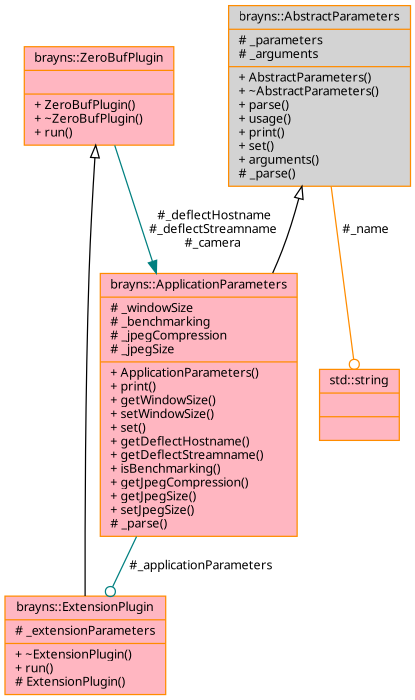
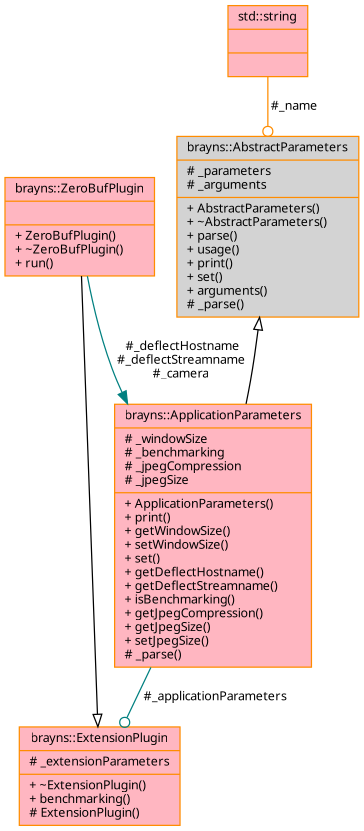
edge "brayns::AbstractParameters" -> "std::string": reversed
edge "brayns::ExtensionPlugin" -> "brayns::ZeroBufPlugin": reversed
node "brayns::ExtensionPlugin": text "+ run()" -> "+ benchmarking()"
